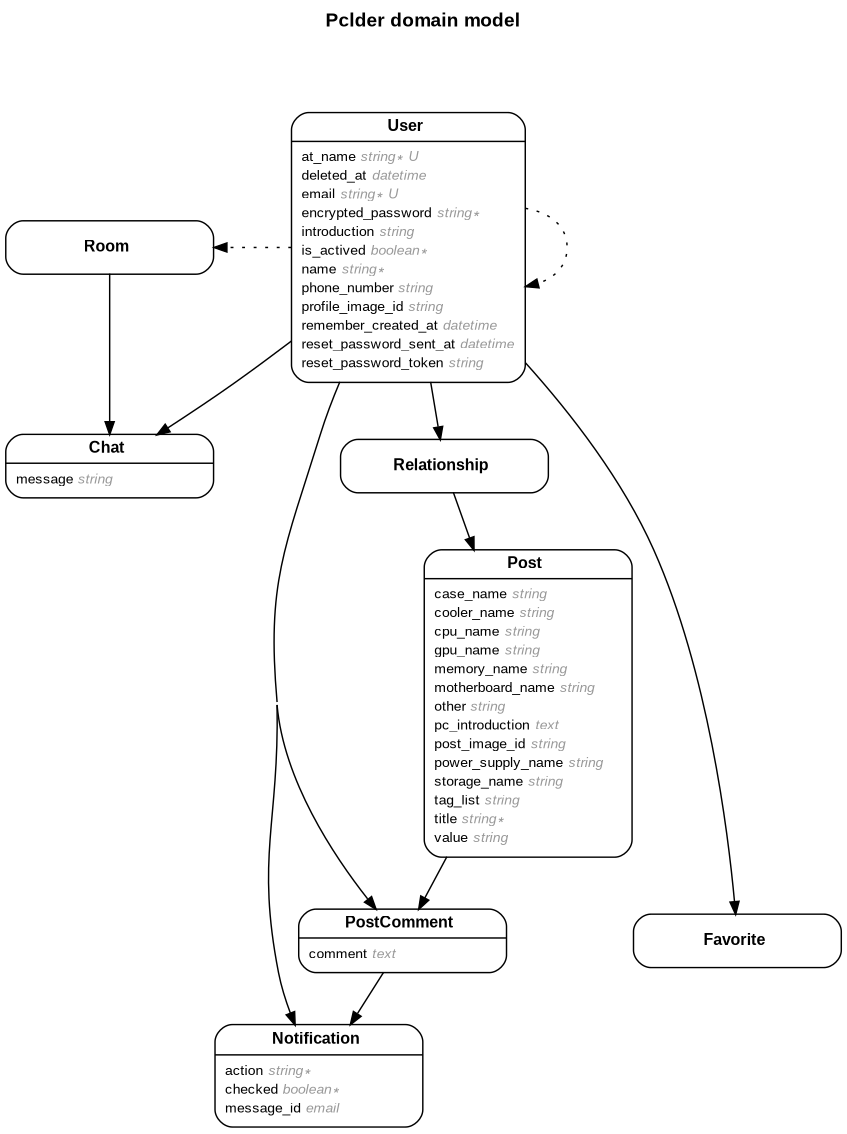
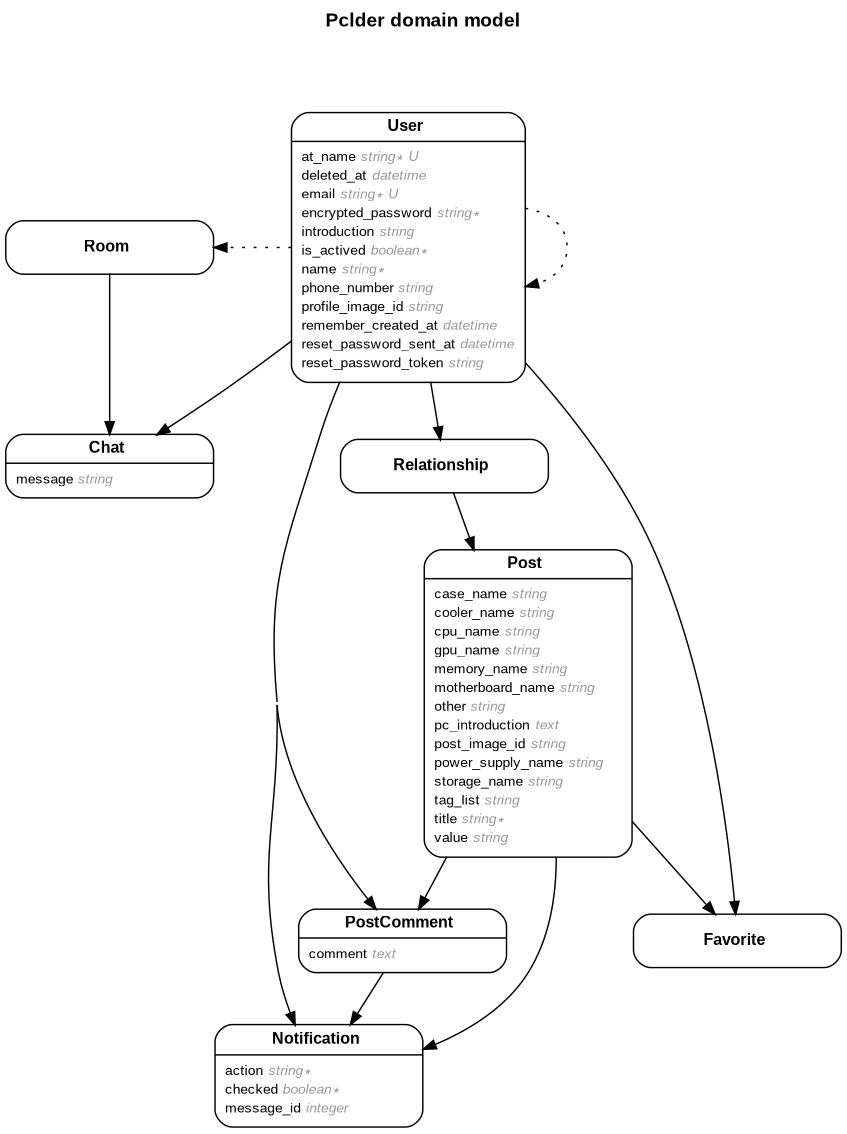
edge "Post" -- "Favorite": added
edge "Post" -- "Notification": added
node "Notification": text "email" -> "integer"
